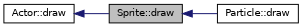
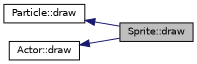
edge "Particle::draw" -> "Sprite::draw": reversed
